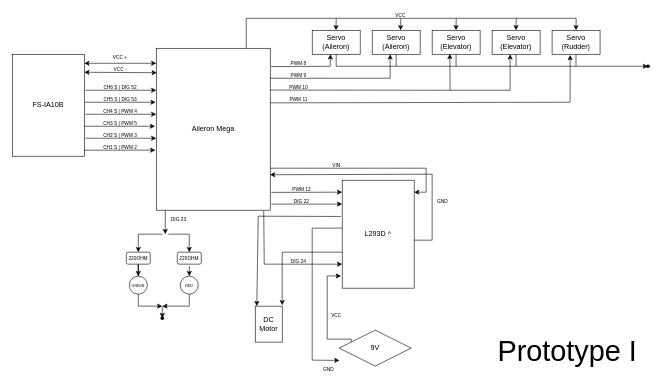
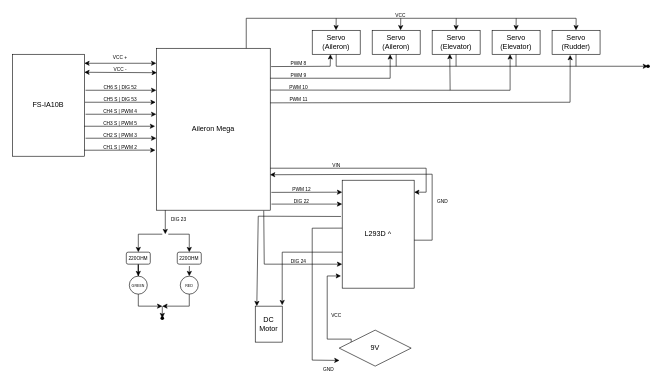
node "Prototype I": removed
